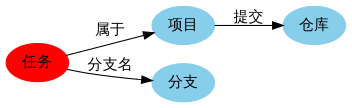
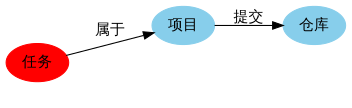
node "分支": removed
